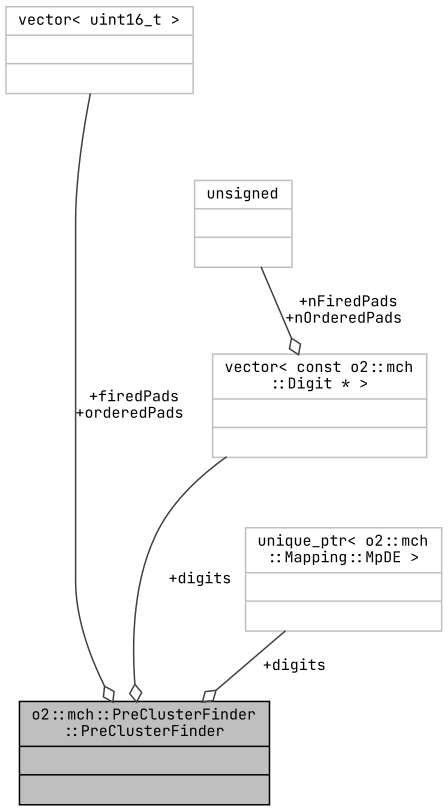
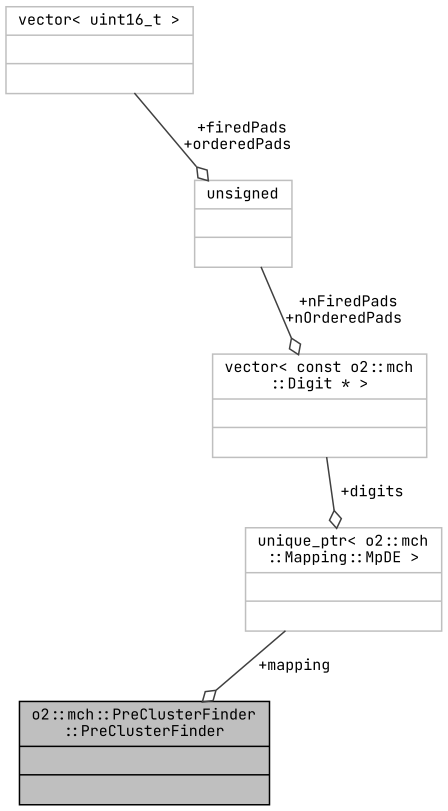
edge "vector< uint16_t >" -> "o2::mch::PreClusterFinder": now "vector< uint16_t >" -> "unsigned"
edge "vector< const o2::mch" -> "o2::mch::PreClusterFinder": now "vector< const o2::mch" -> "unique_ptr< o2::mch"
edge "unique_ptr< o2::mch" -> "o2::mch::PreClusterFinder": label " +digits" -> " +mapping"
